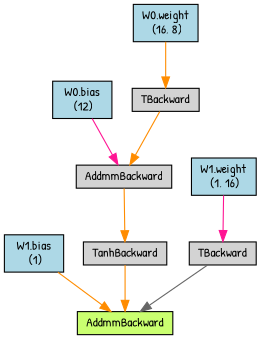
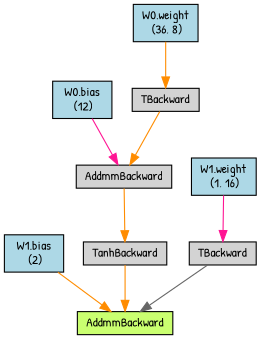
node "W0.weight (16, 8)": label "W0.weight (16, 8)" -> "W0.weight (36, 8)"
node "W1.bias (1)": label "W1.bias (1)" -> "W1.bias (2)"
